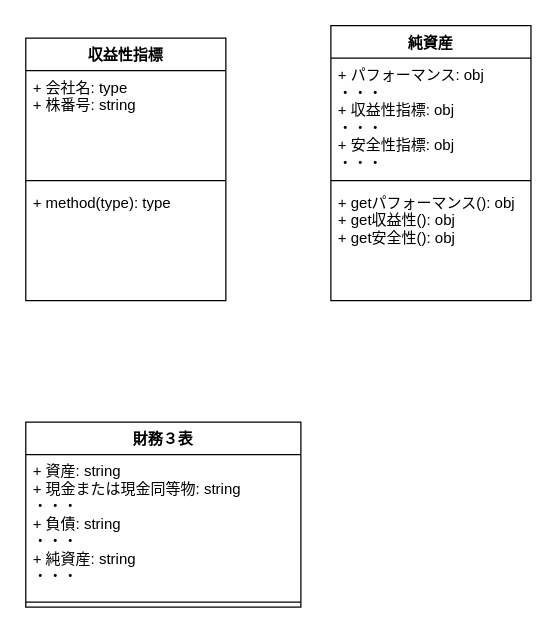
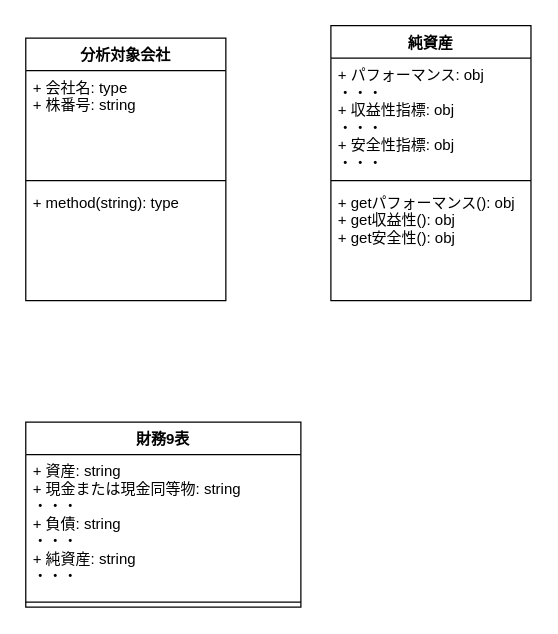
node "収益性指標": label "収益性指標" -> "分析対象会社"
node "+ method(type): type": label "+ method(type): type" -> "+ method(string): type"
node "財務３表": label "財務３表" -> "財務9表"
